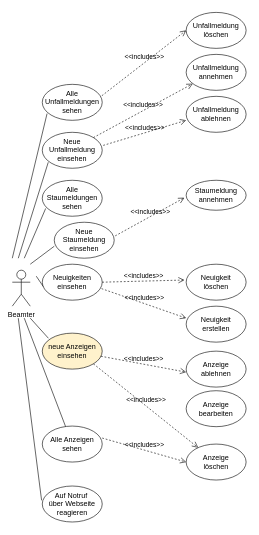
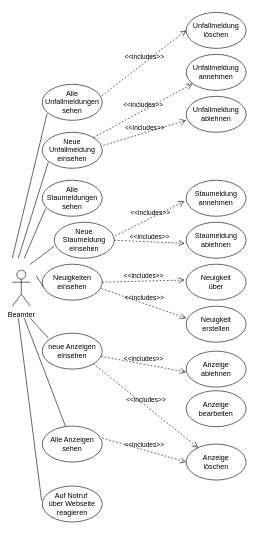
node "Staumeldung annehmen": size 60x30 -> 60x36
node "Staumeldung ablehnen": added
edge "Neue Staumeldung einsehen" -> "Staumeldung ablehnen": added, label "<<includes>>"
node "Neuigkeit löschen": label "Neuigkeit löschen" -> "Neuigkeit über"
node "neue Anzeigen einsehen": fillcolor #fff2cc -> #ffffff
